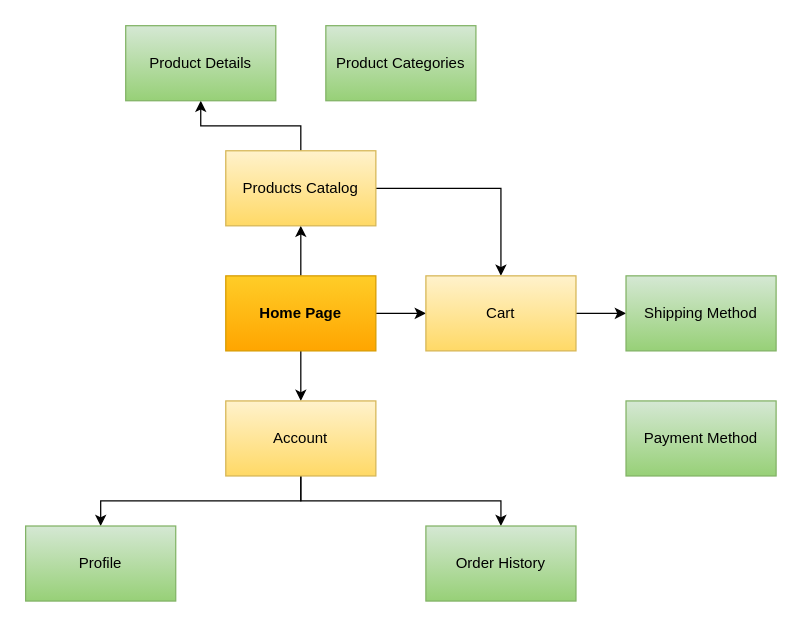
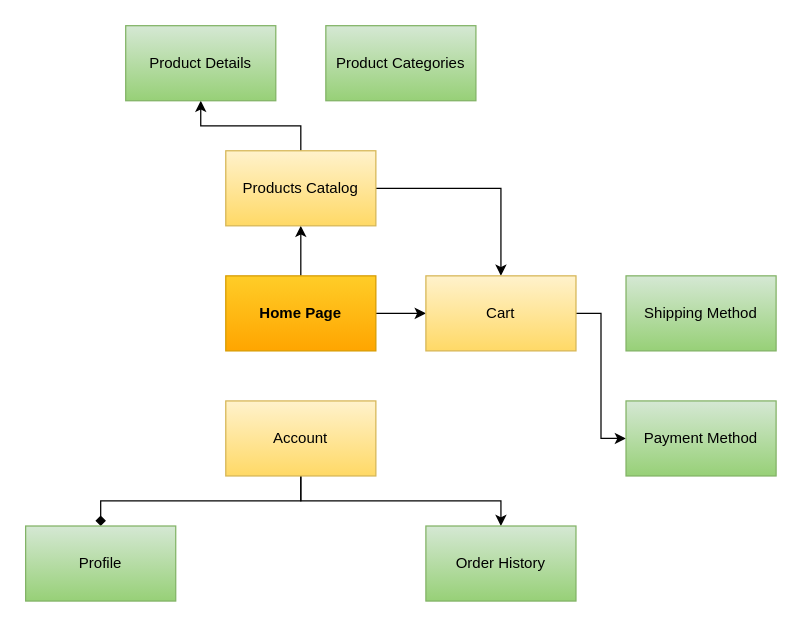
edge "Cart" -> "Shipping Method": removed
edge "Home Page" -> "Account": removed
edge "Cart" -> "Payment Method": added
edge "Account" -> "Profile": arrowhead classic -> diamond
